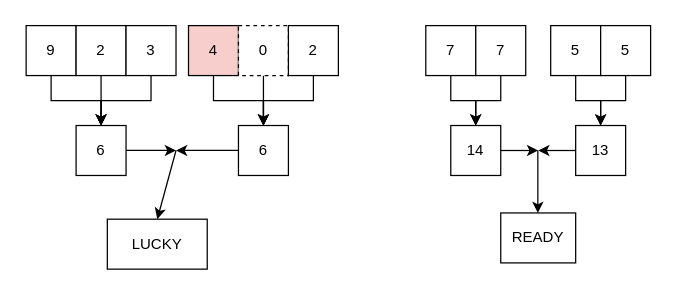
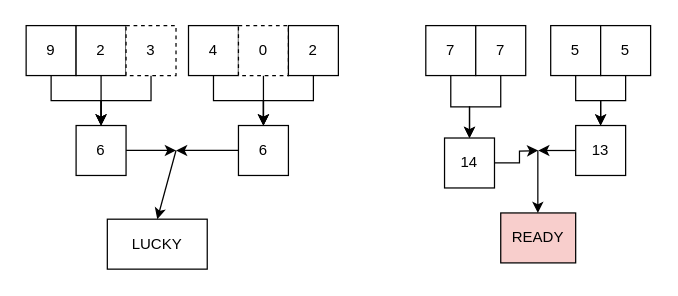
node "3": style solid -> dashed
node "4": fillcolor #f8cecc -> #ffffff
node "14": moved (476, 151) -> (469, 163)
node "READY": fillcolor #ffffff -> #f8cecc
